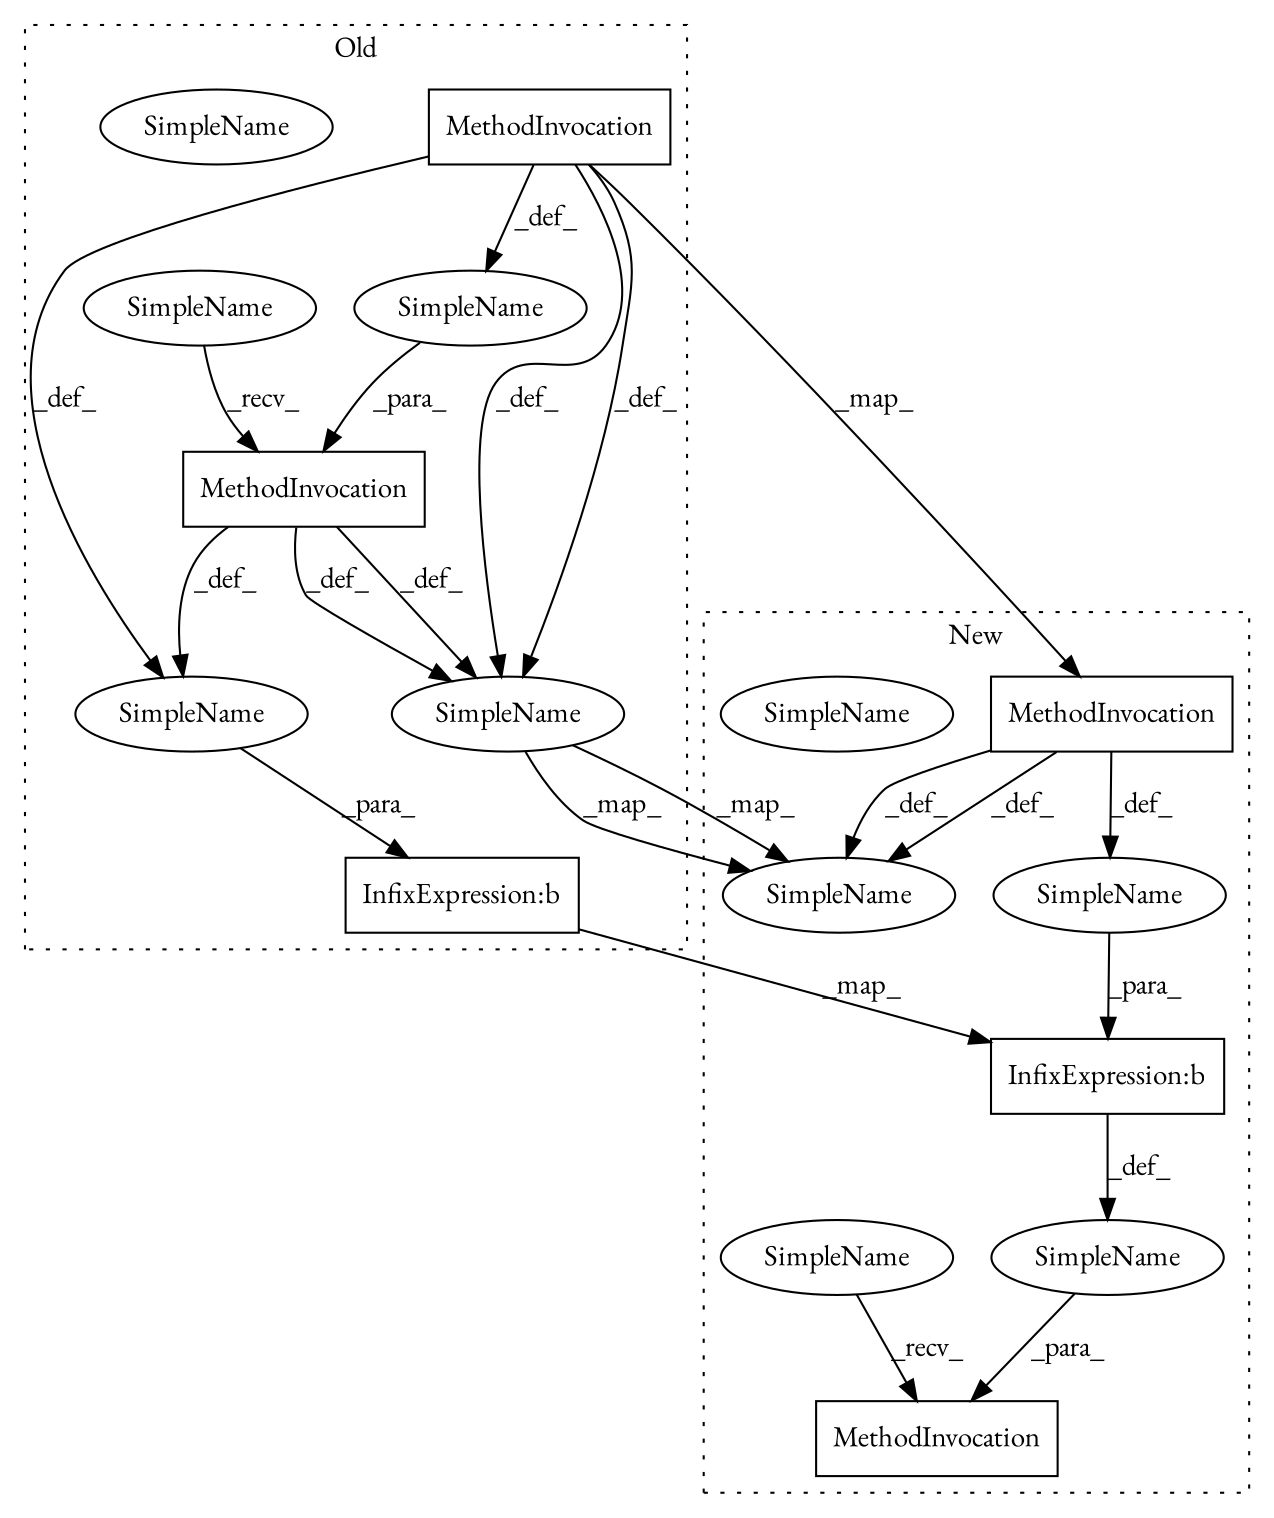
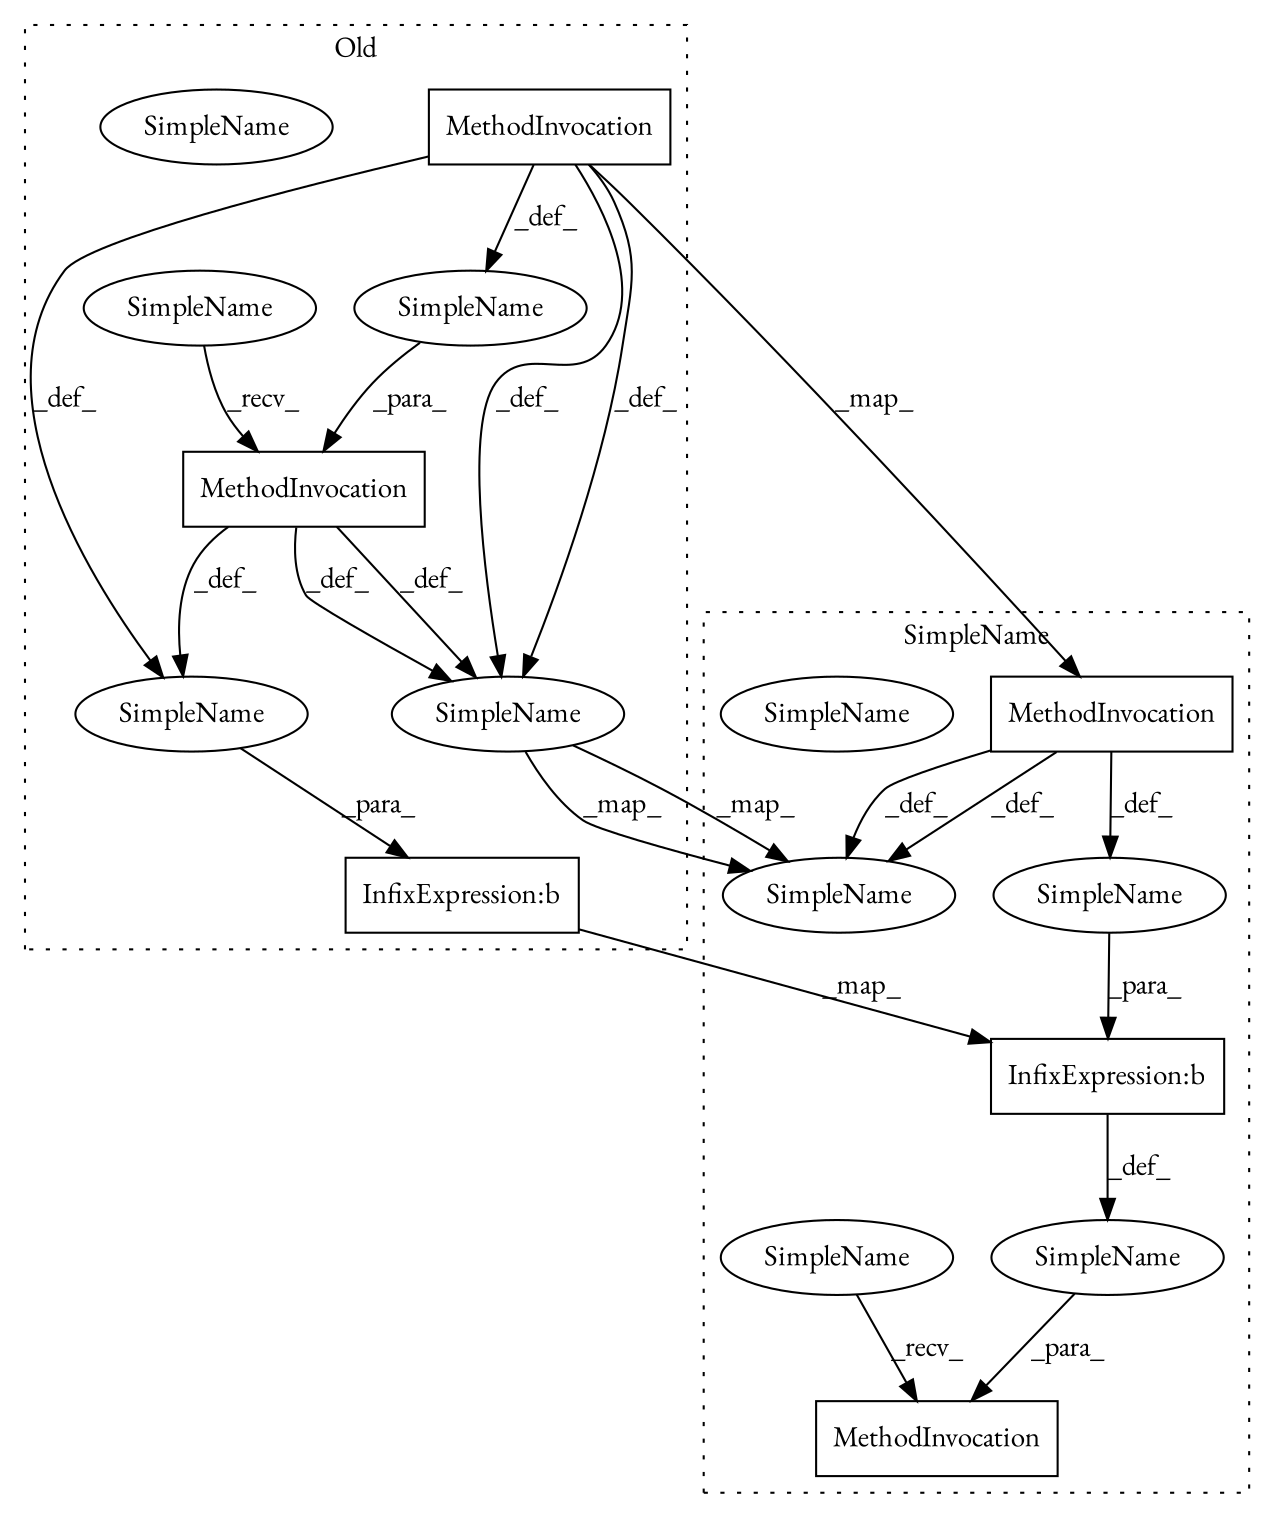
cluster "New": label "New" -> "SimpleName"
